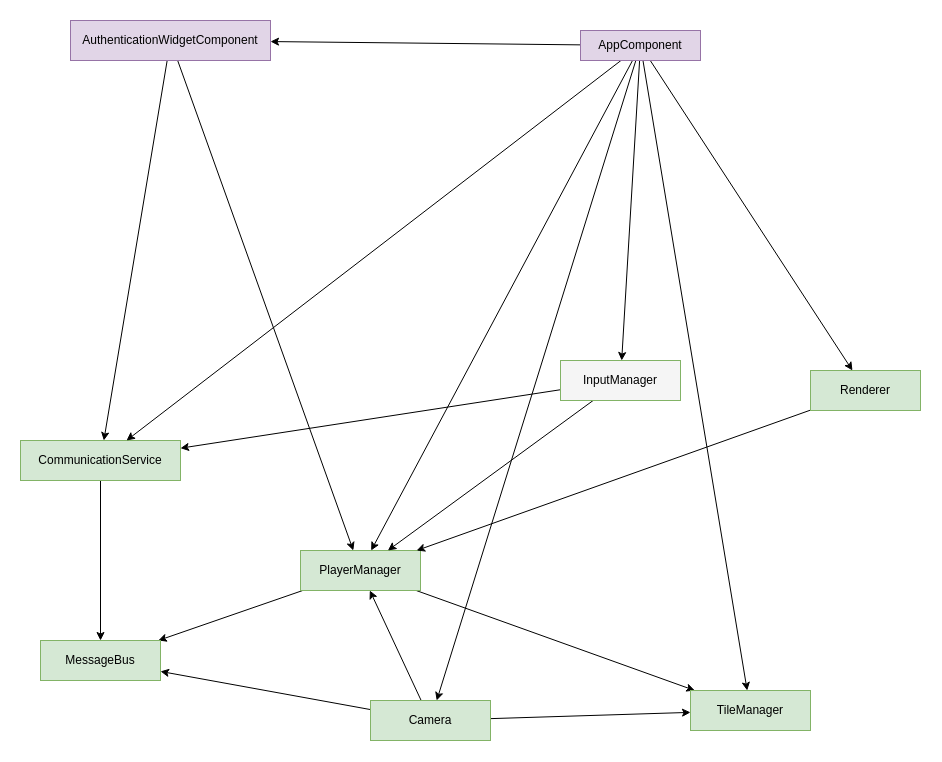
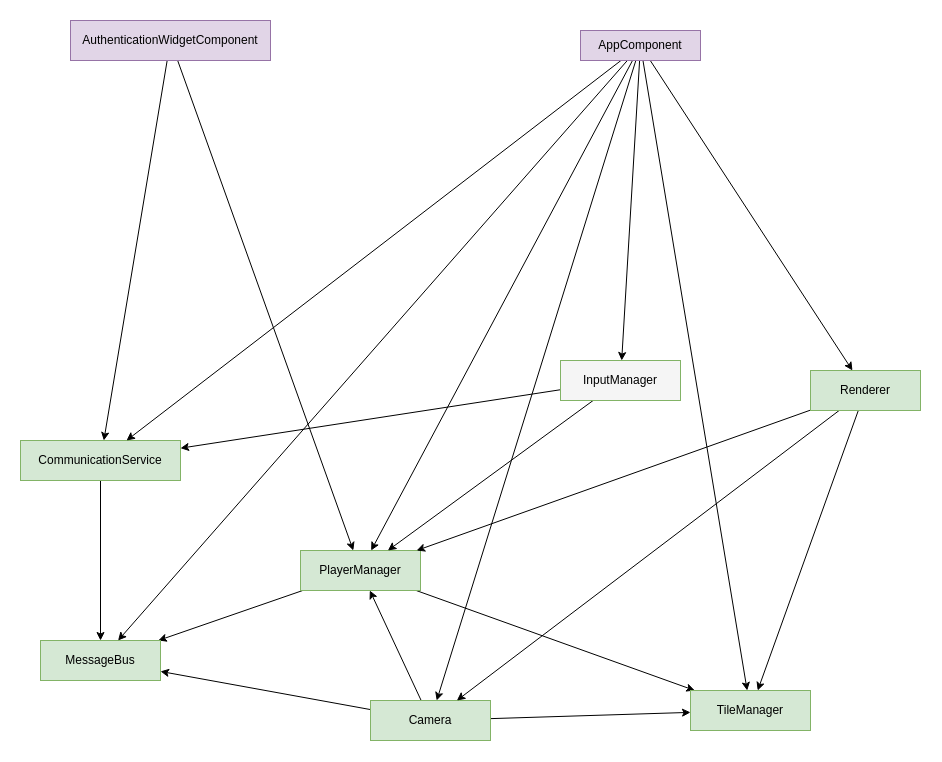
edge "AppComponent" -> "AuthenticationWidgetComponent": now "AppComponent" -> "MessageBus"
edge "Renderer" -> "TileManager": added
edge "Renderer" -> "Camera": added
